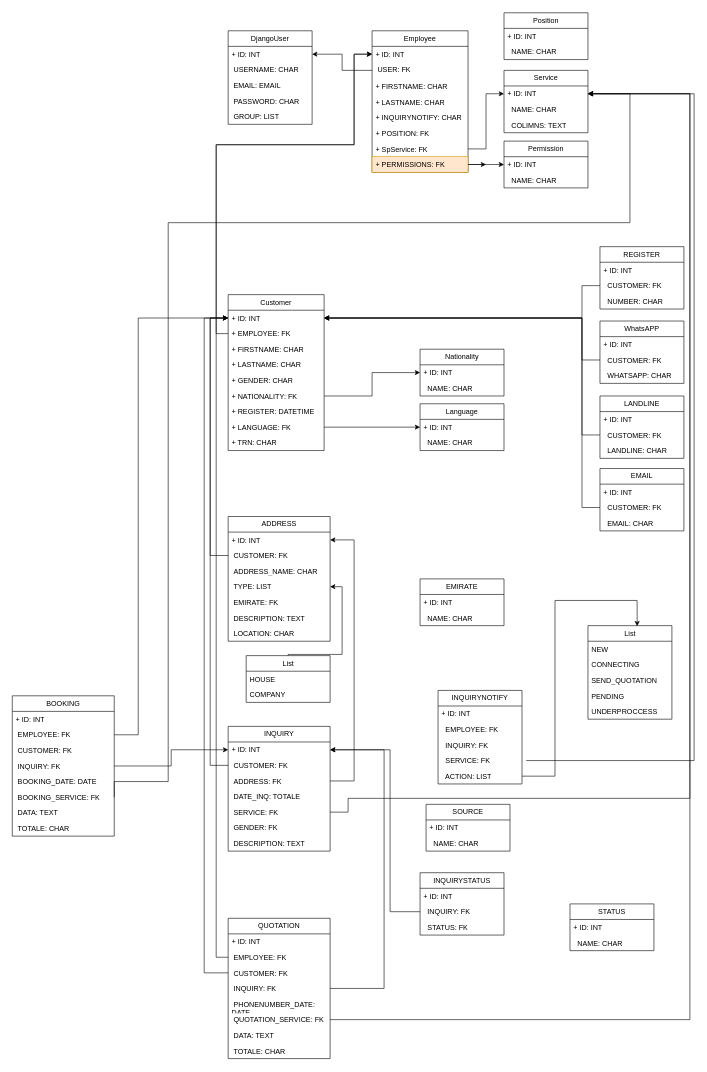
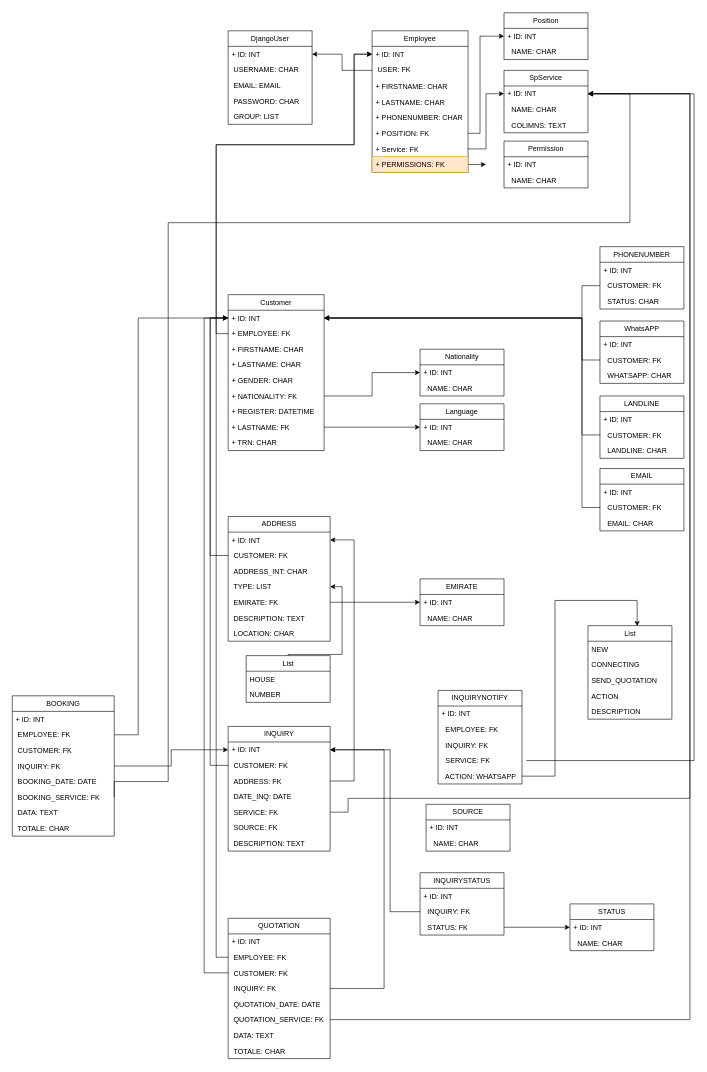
node "Service": label "Service" -> "SpService"
node "+ INQUIRYNOTIFY: CHAR": label "+ INQUIRYNOTIFY: CHAR" -> "+ PHONENUMBER: CHAR"
edge "+ POSITION: FK" -> "Position": added
node "+ SpService: FK": label "+ SpService: FK" -> "+ Service: FK"
edge "+ PERMISSIONS: FK" -> "Permission": removed
node "REGISTER": label "REGISTER" -> "PHONENUMBER"
node "NUMBER: CHAR": label "NUMBER: CHAR" -> "STATUS: CHAR"
node "+ LANGUAGE: FK": label "+ LANGUAGE: FK" -> "+ LASTNAME: FK"
node "ADDRESS_NAME: CHAR": label "ADDRESS_NAME: CHAR" -> "ADDRESS_INT: CHAR"
edge "EMIRATE: FK" -> "EMIRATE": added
node "COMPANY": label "COMPANY" -> "NUMBER"
node "PENDING": label "PENDING" -> "ACTION"
node "UNDERPROCCESS": label "UNDERPROCCESS" -> "DESCRIPTION"
node "ACTION: LIST": label "ACTION: LIST" -> "ACTION: WHATSAPP"
node "DATE_INQ: TOTALE": label "DATE_INQ: TOTALE" -> "DATE_INQ: DATE"
node "GENDER: FK": label "GENDER: FK" -> "SOURCE: FK"
edge "STATUS: FK" -> "STATUS": added
node "PHONENUMBER_DATE: DATE": label "PHONENUMBER_DATE: DATE" -> "QUOTATION_DATE: DATE"
